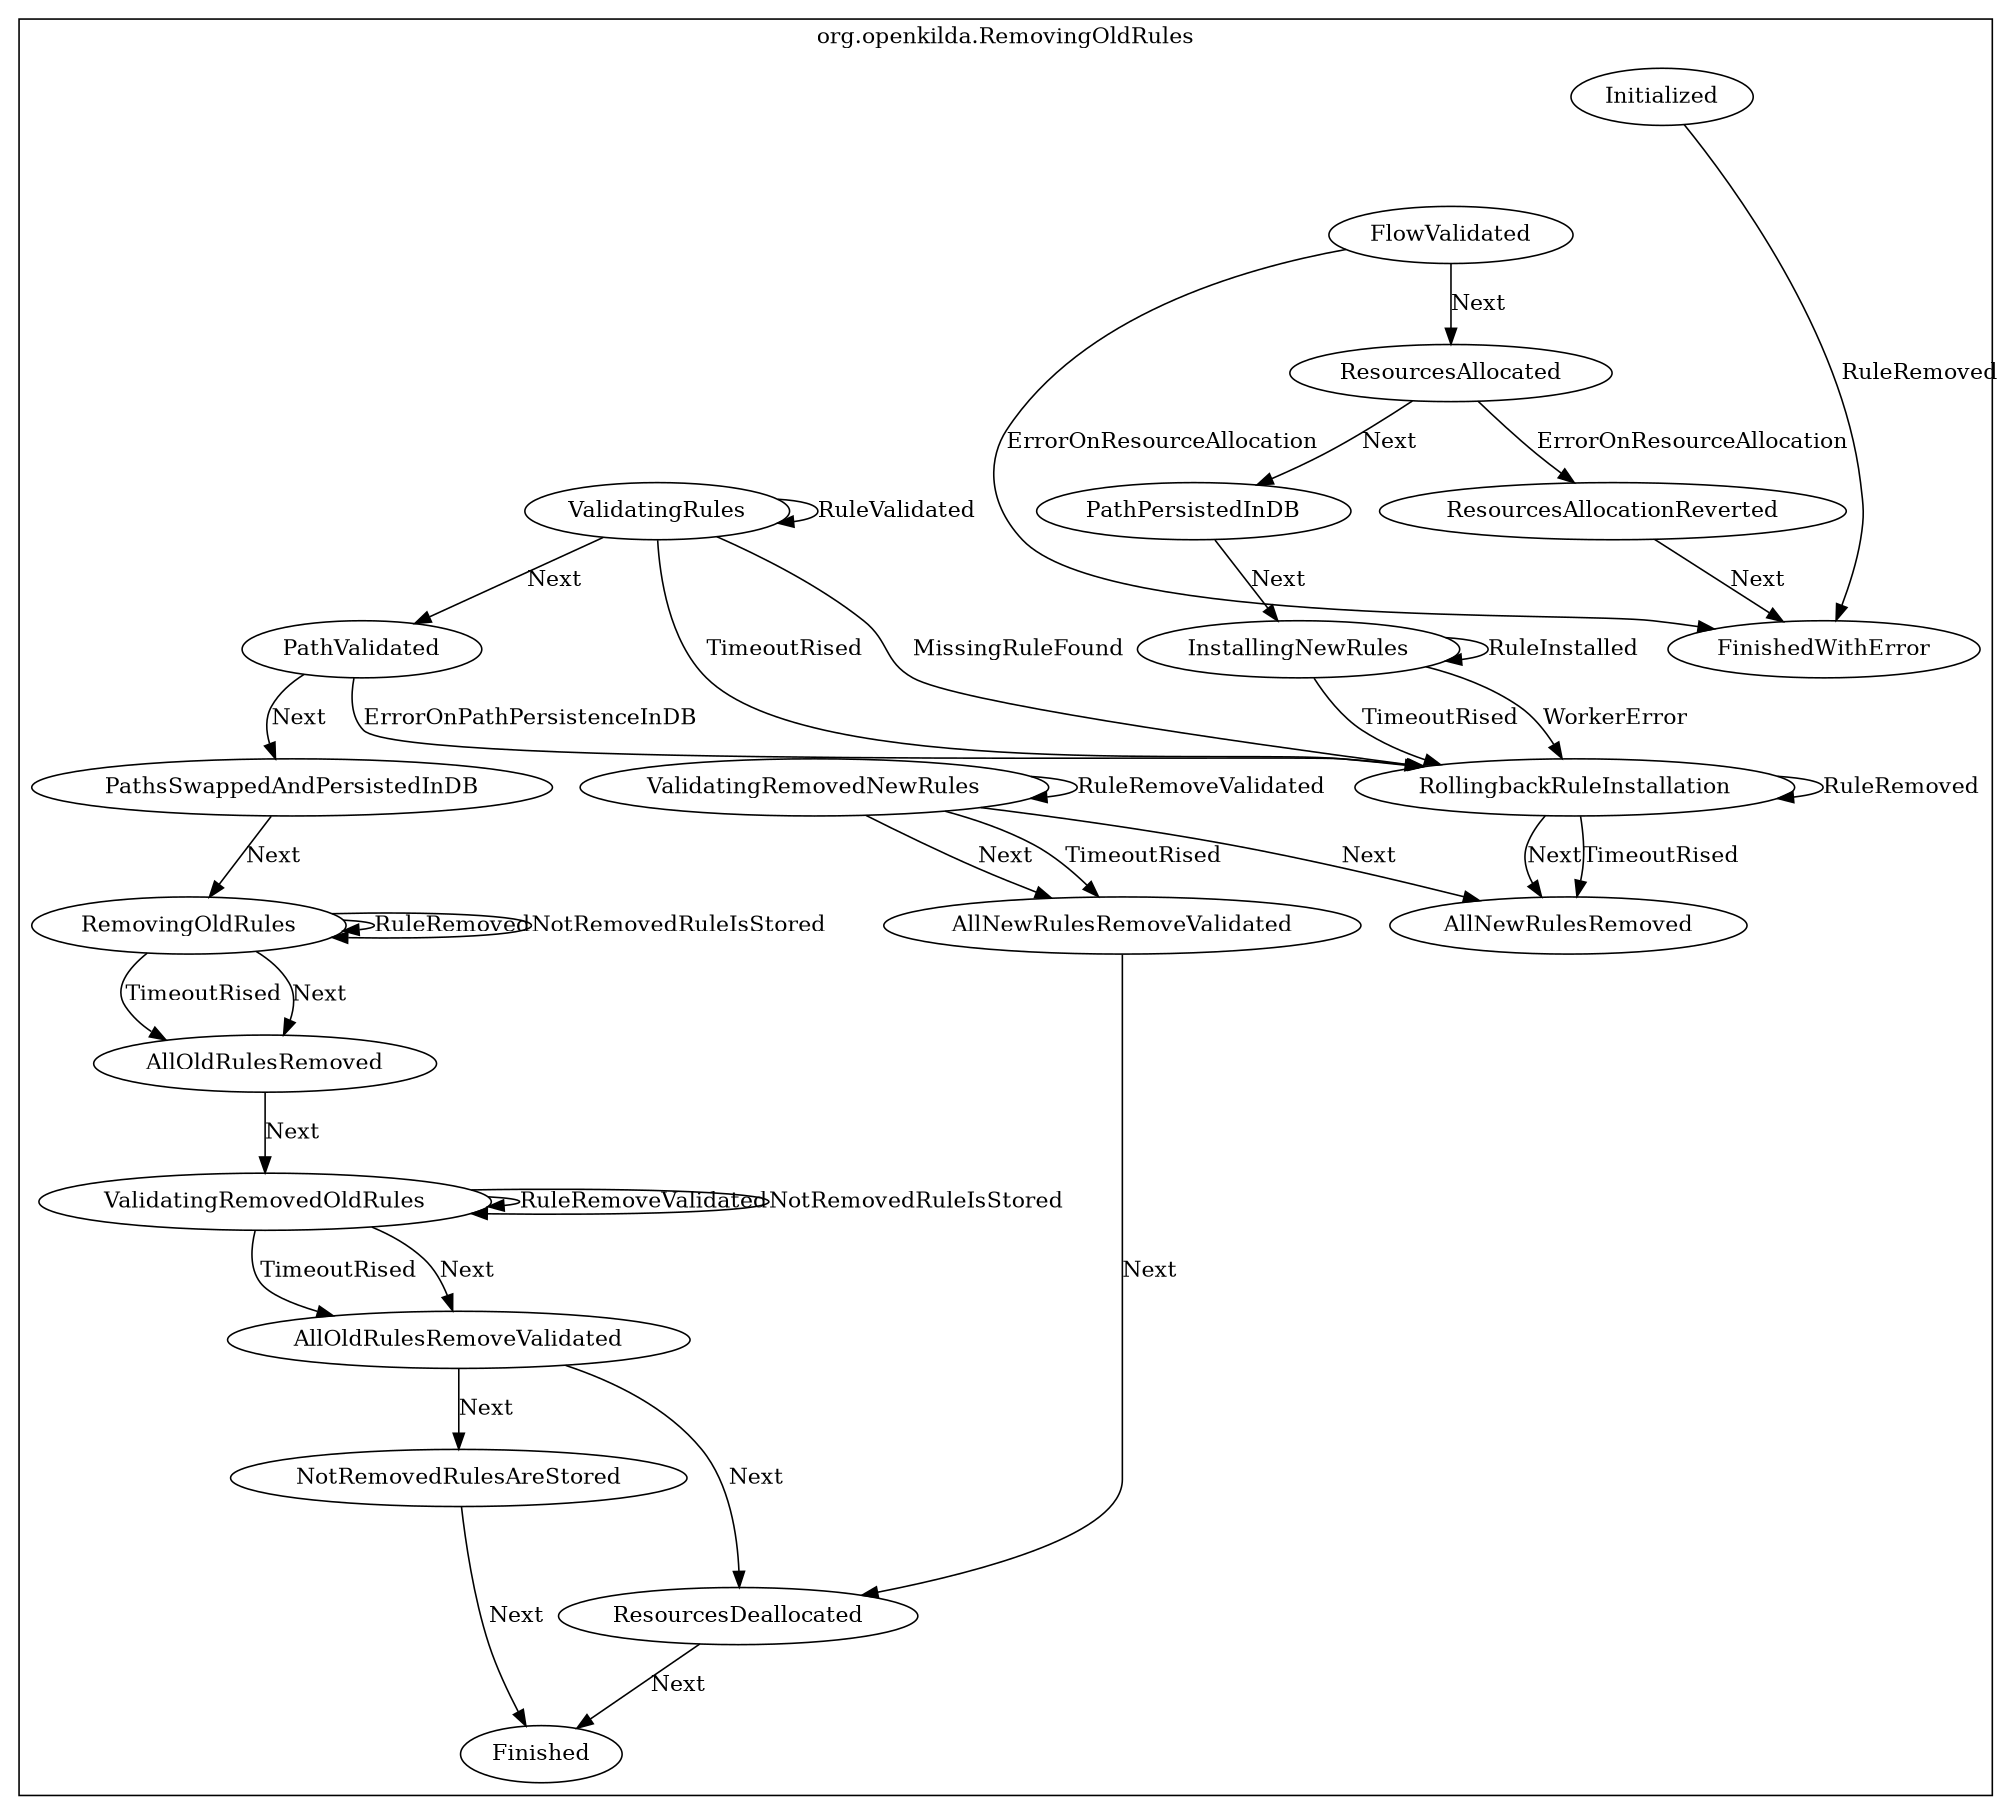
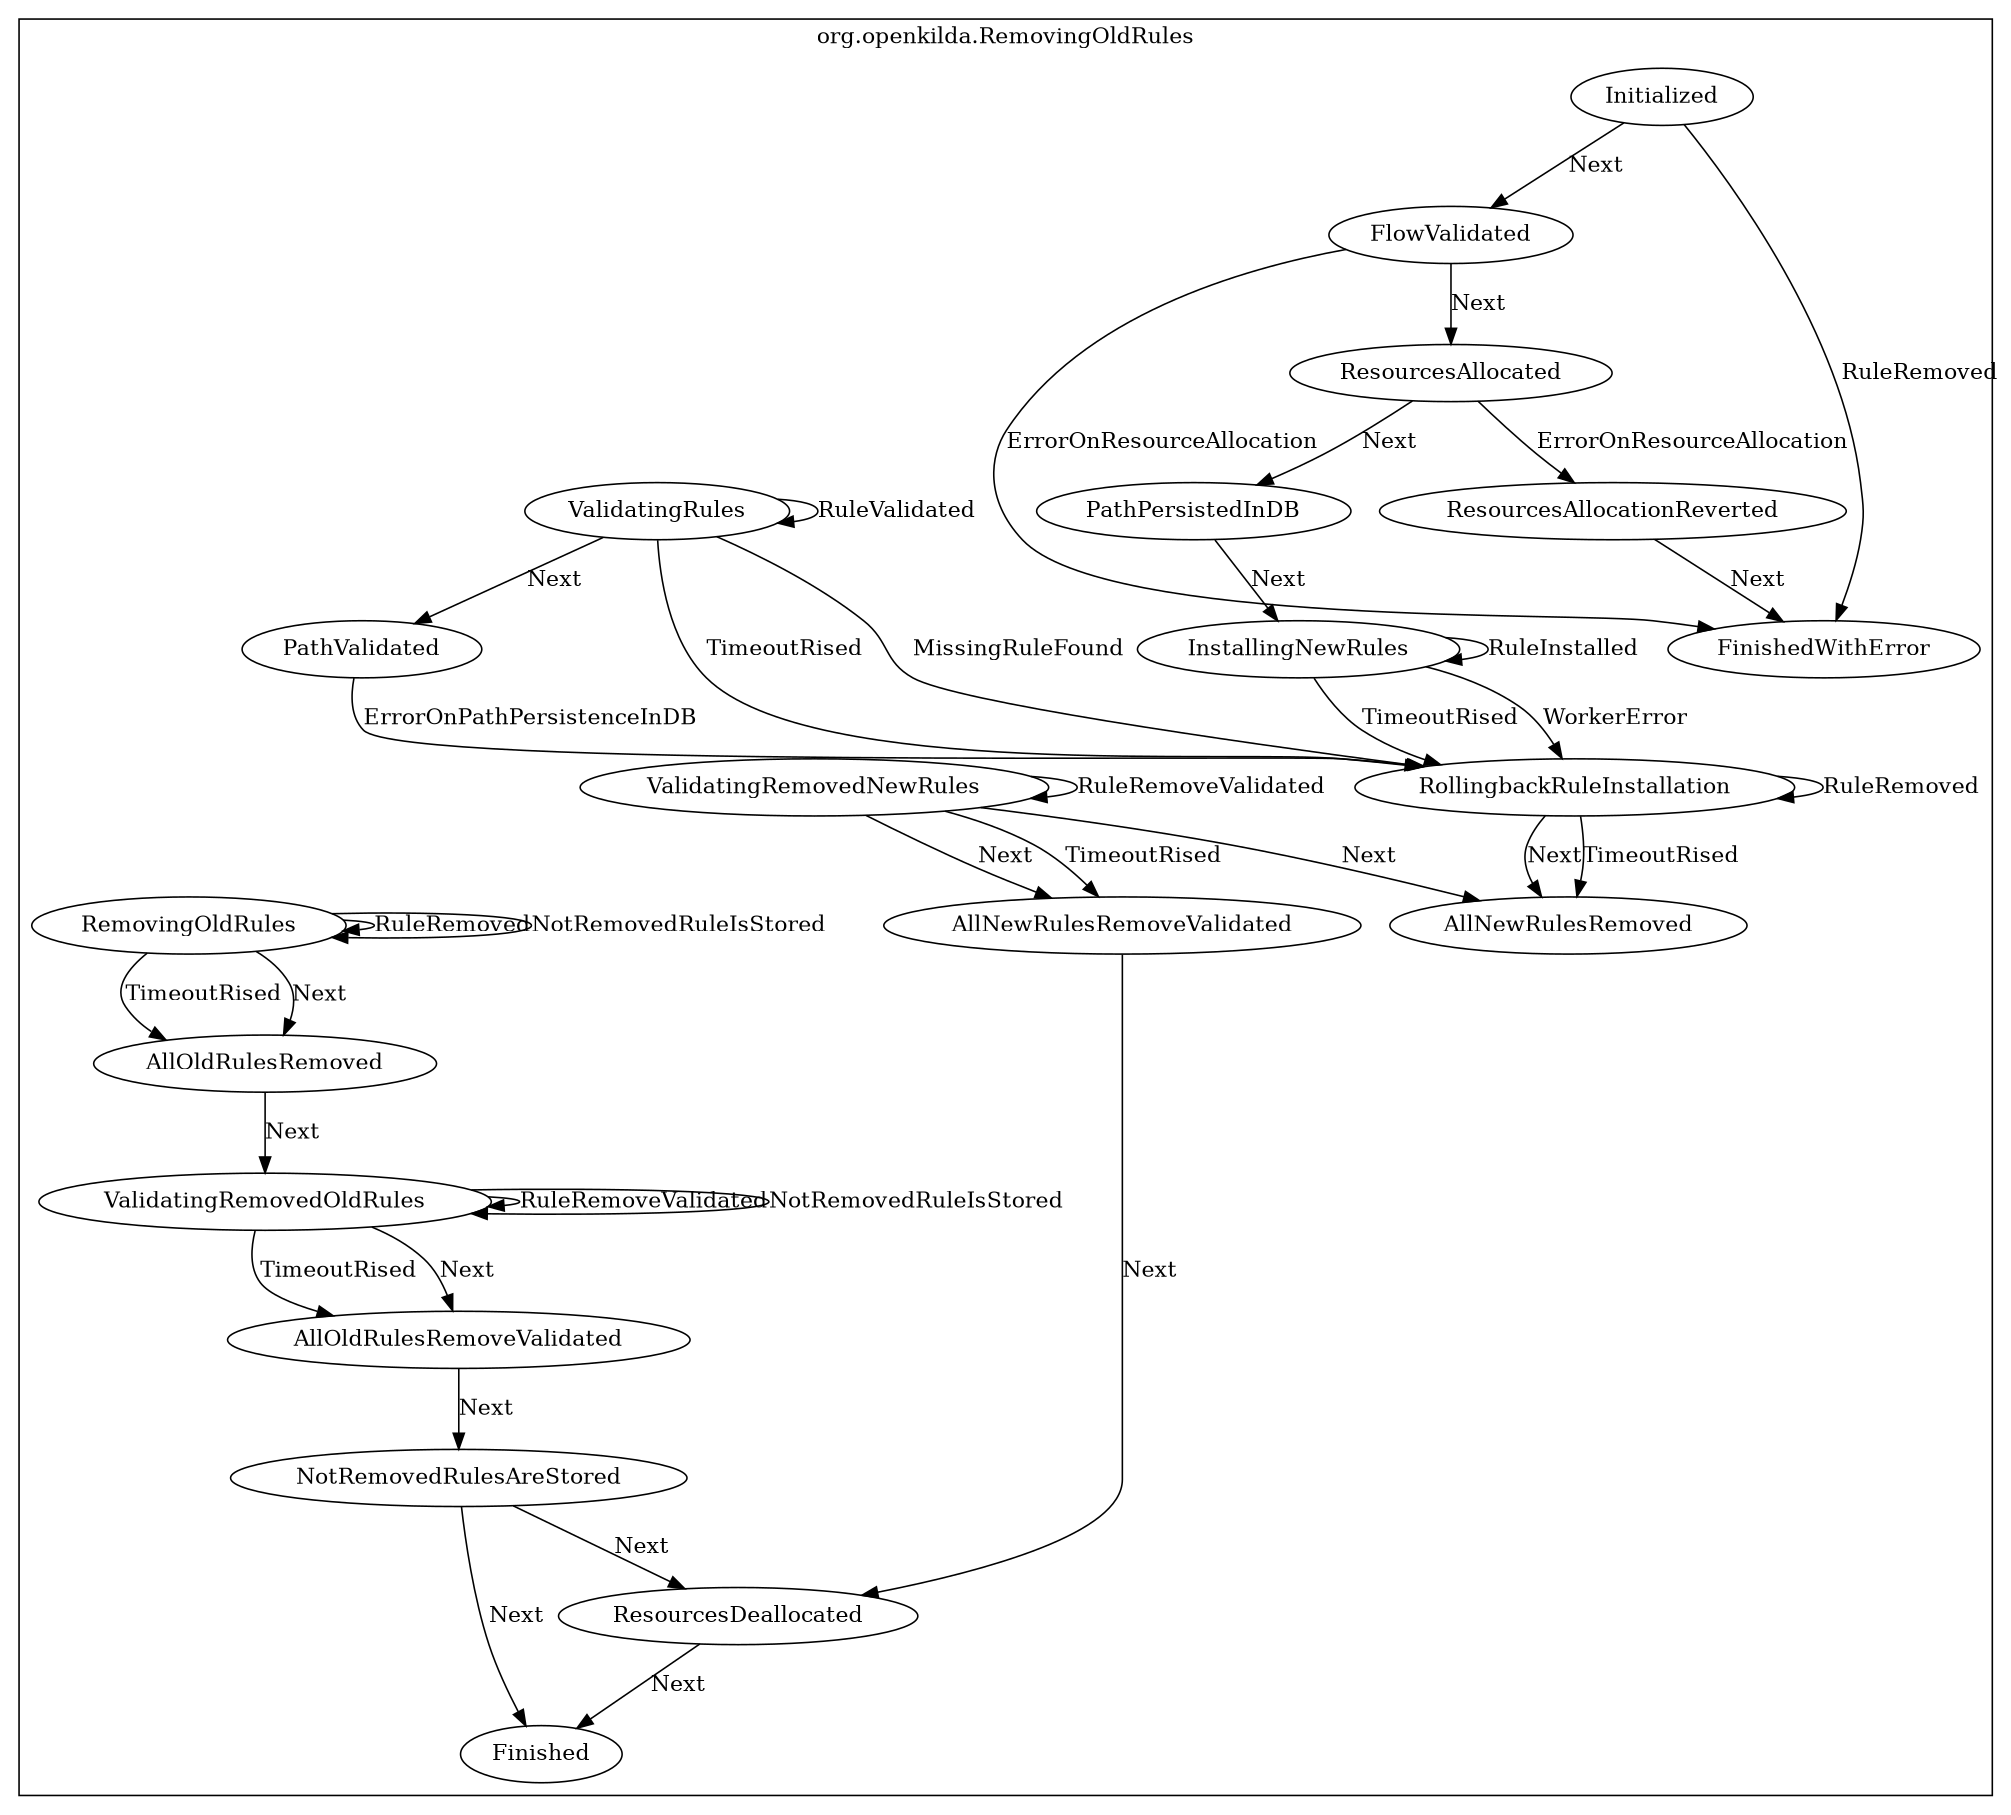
edge "Initialized" -> "FlowValidated": added, label "Next"
node "PathsSwappedAndPersistedInDB": removed
edge "AllOldRulesRemoveValidated" -> "ResourcesDeallocated": now "NotRemovedRulesAreStored" -> "ResourcesDeallocated"
